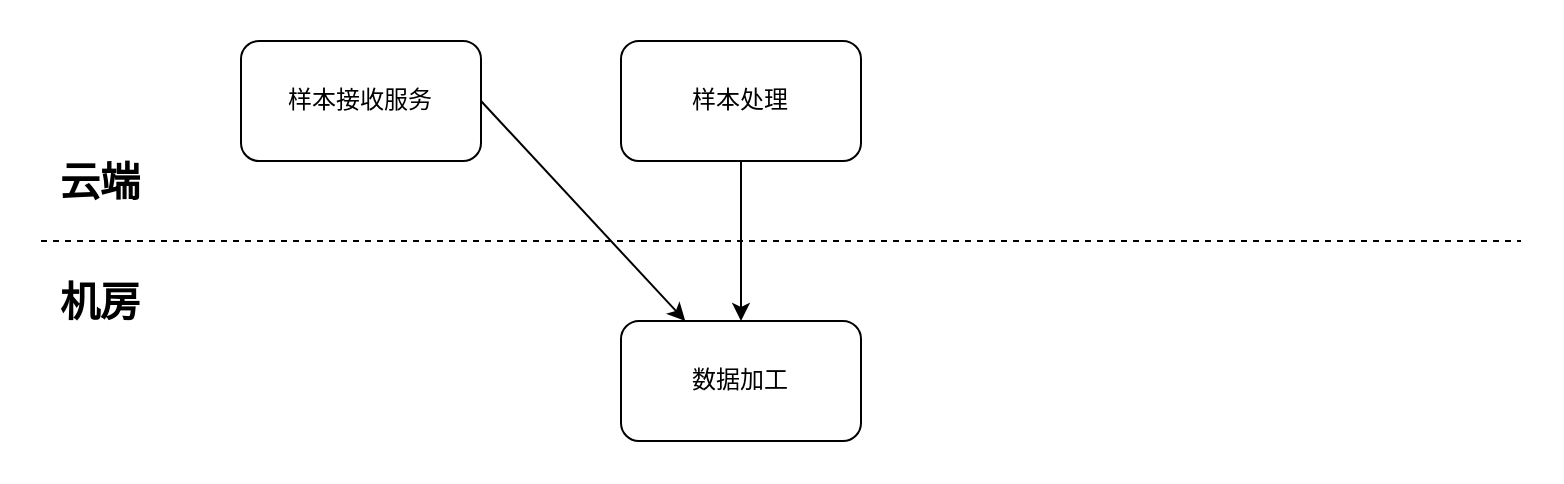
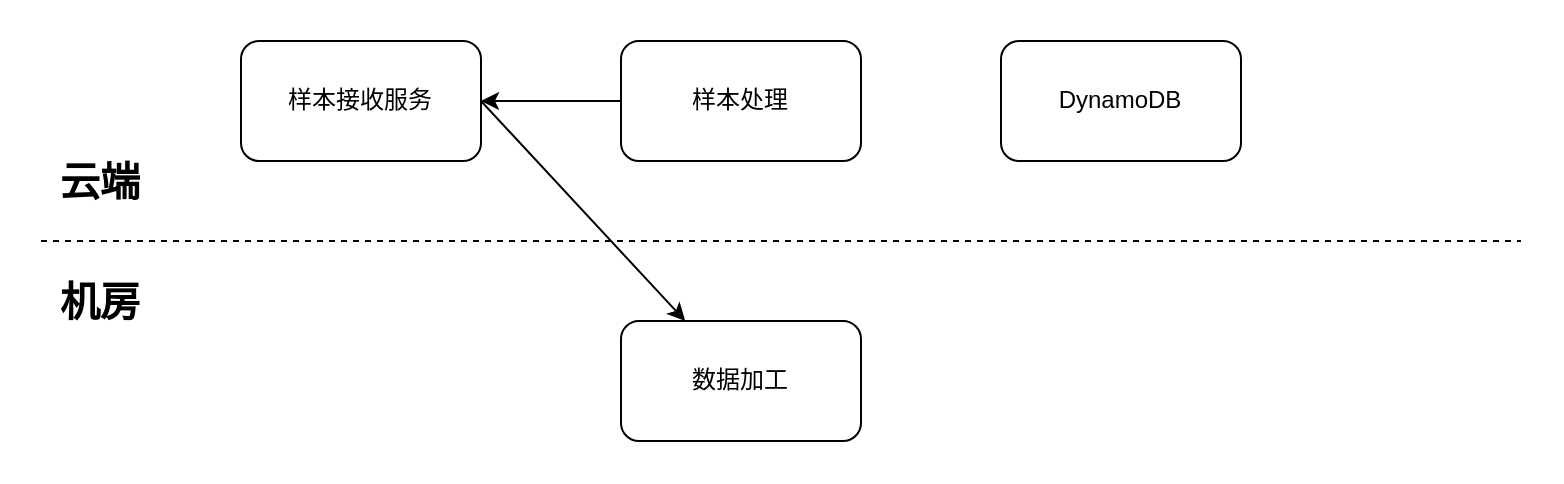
node "DynamoDB": added
edge "样本处理" -> "数据加工": now "样本处理" -> "样本接收服务"
